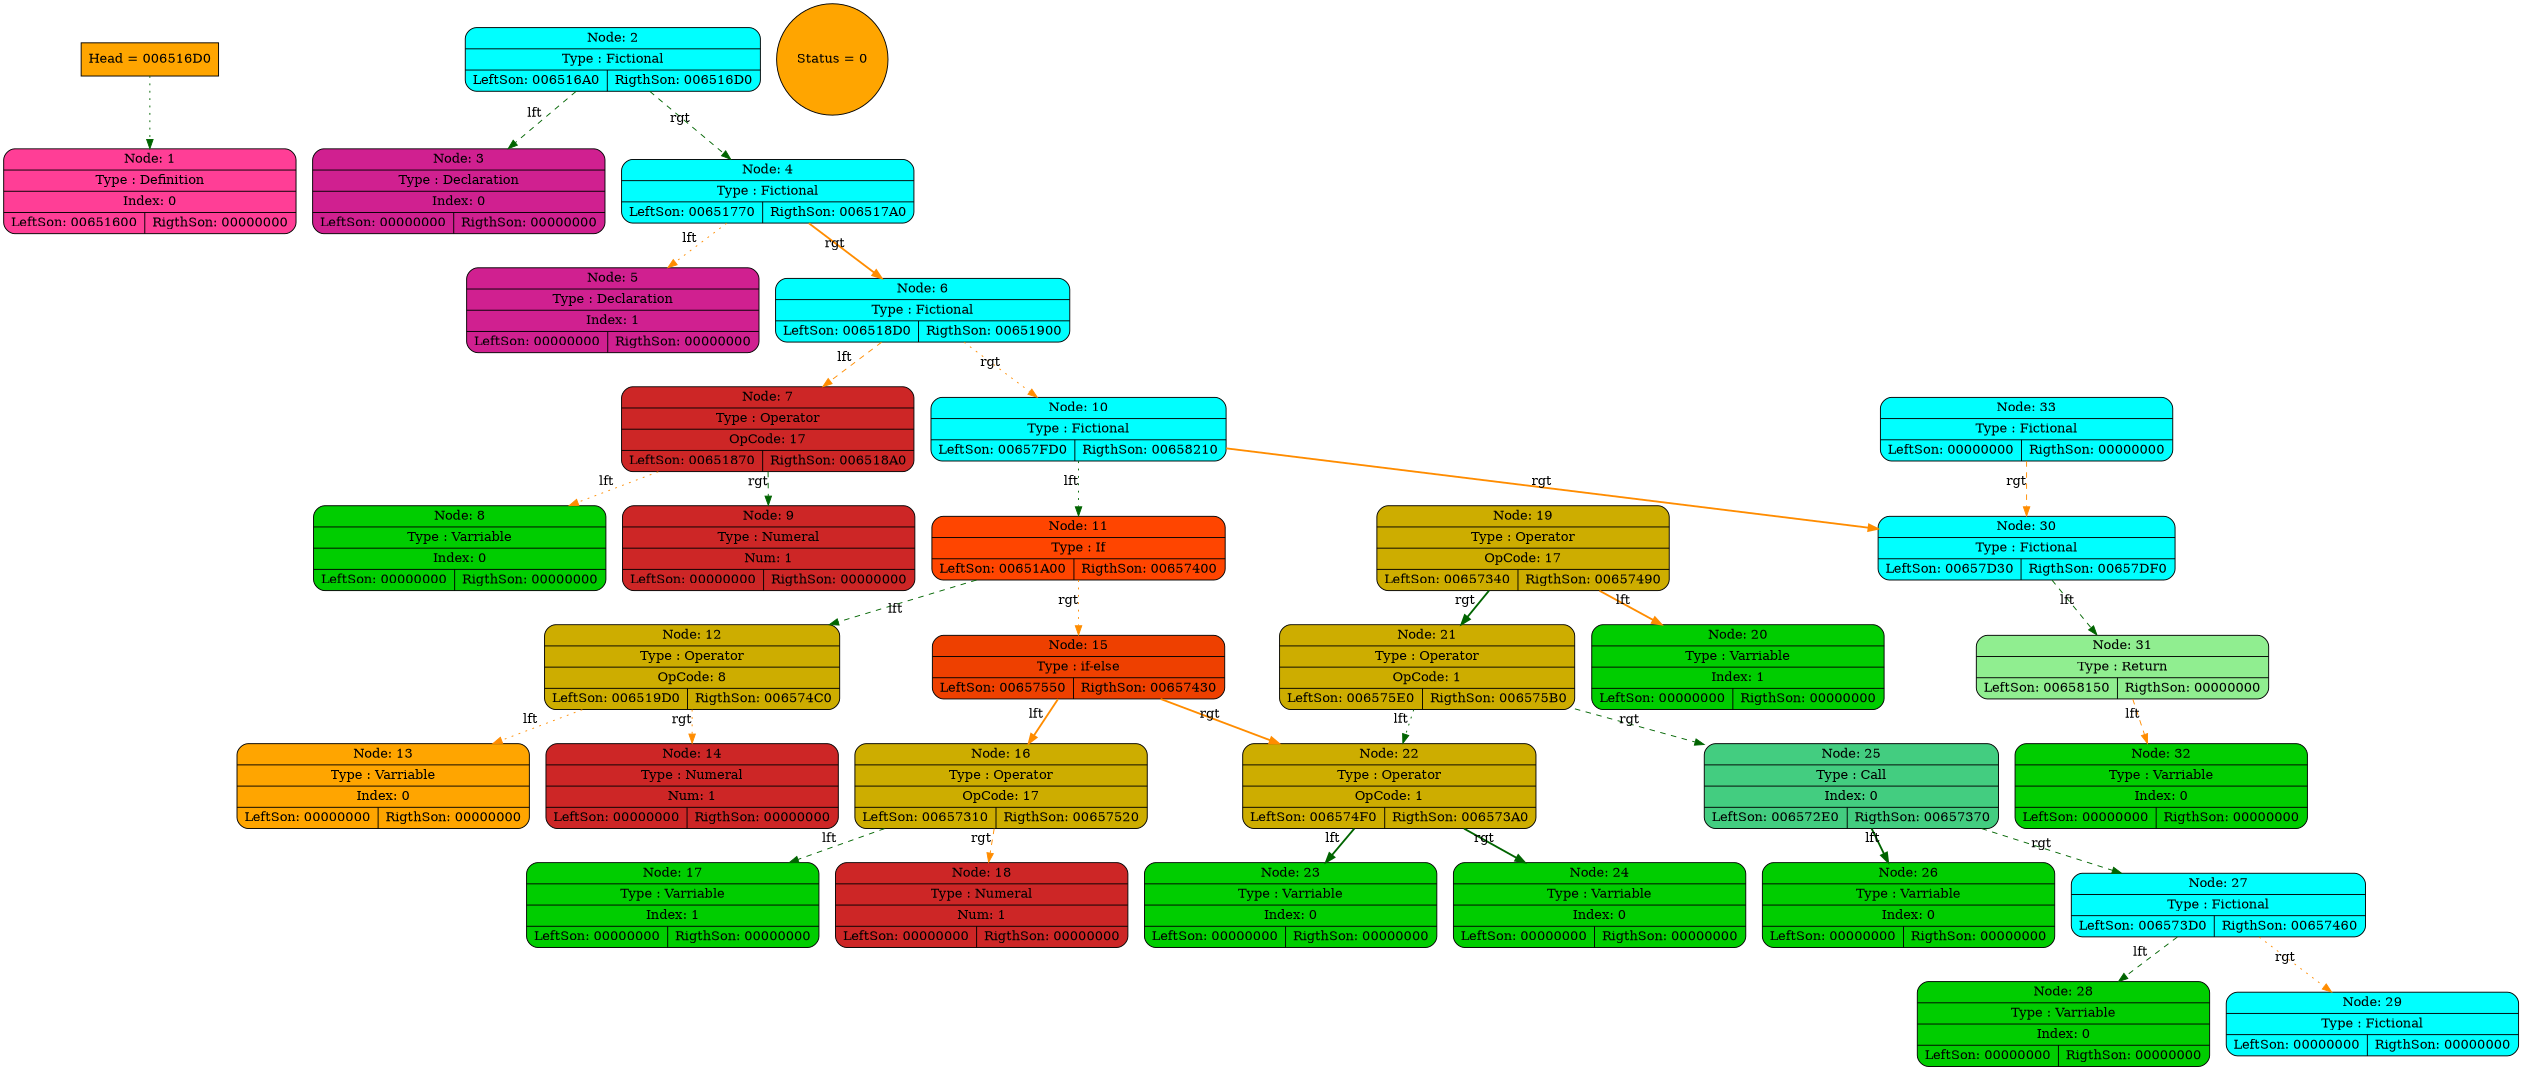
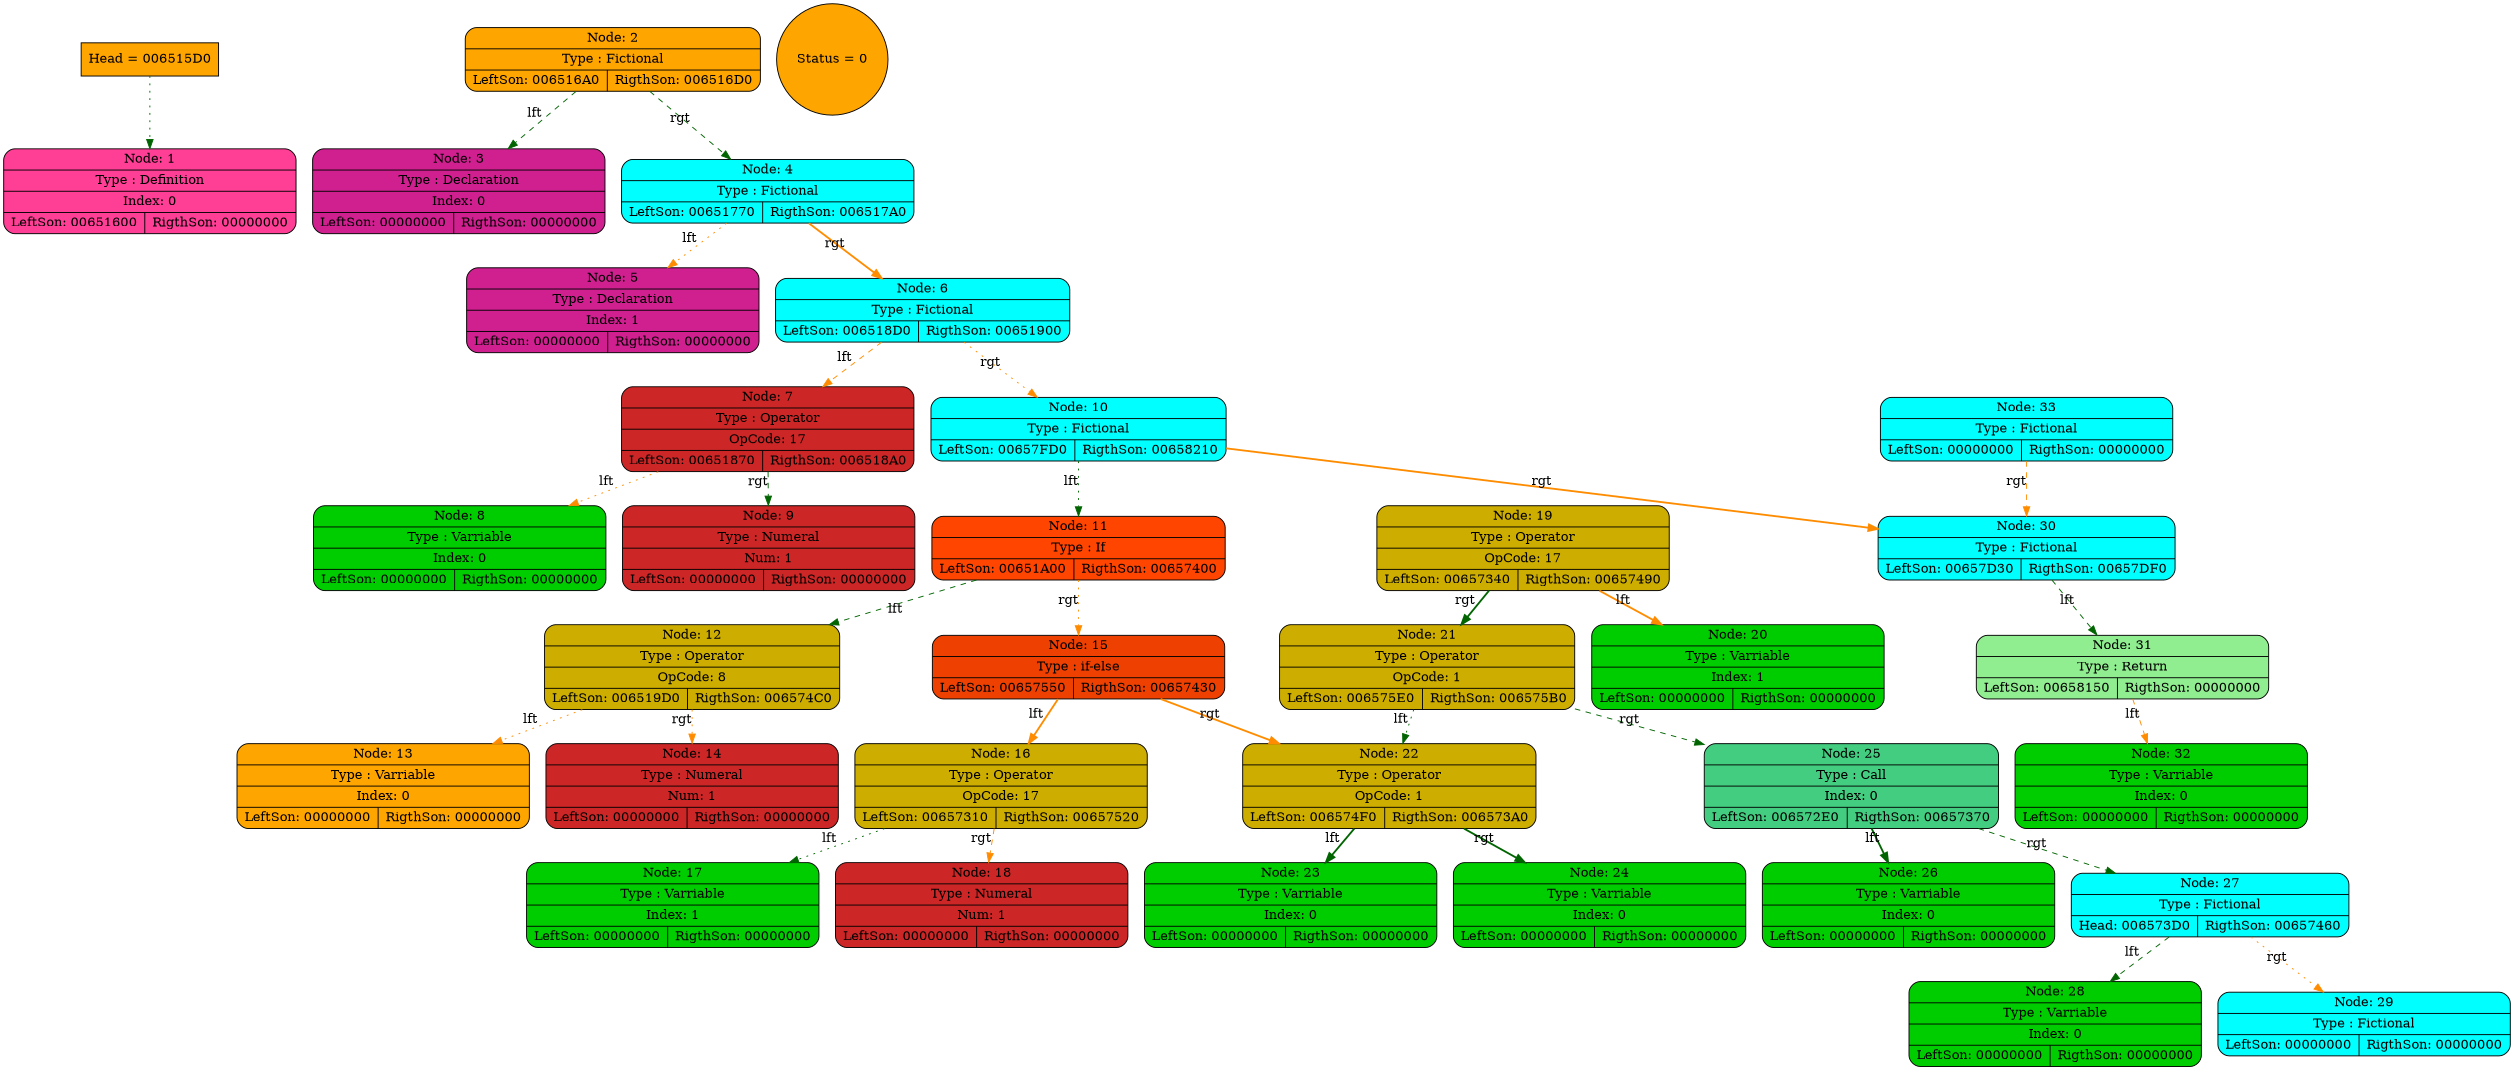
node "Head = 006516D0": label "Head = 006516D0" -> "Head = 006515D0"
node "Node: 2": fillcolor aqua -> orange
edge "Node: 16" -> "Node: 17": style dashed -> dotted
node "Node: 27": text "LeftSon: 006573D0" -> "Head: 006573D0"
